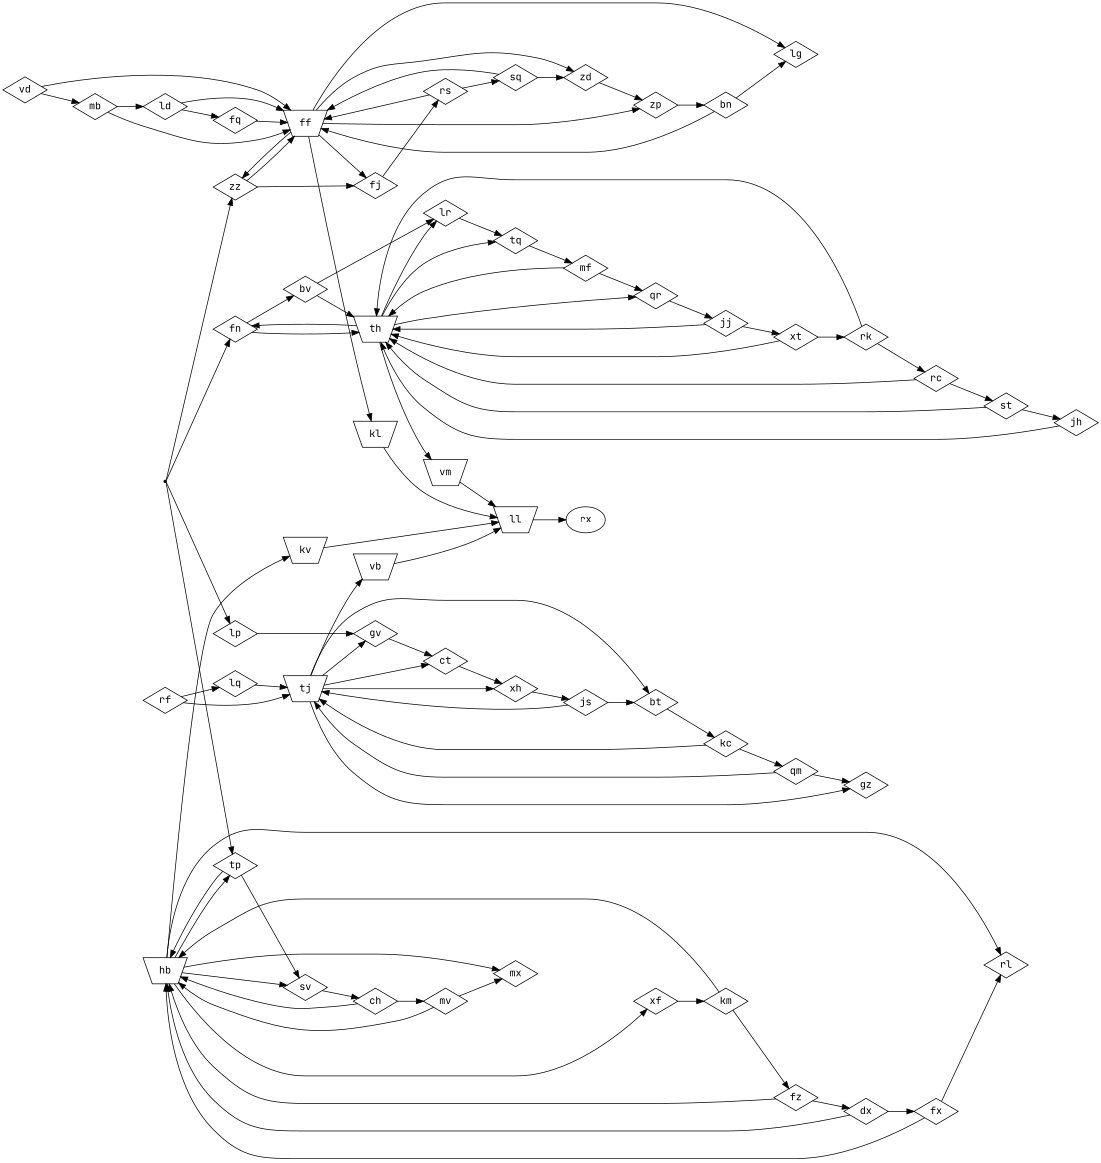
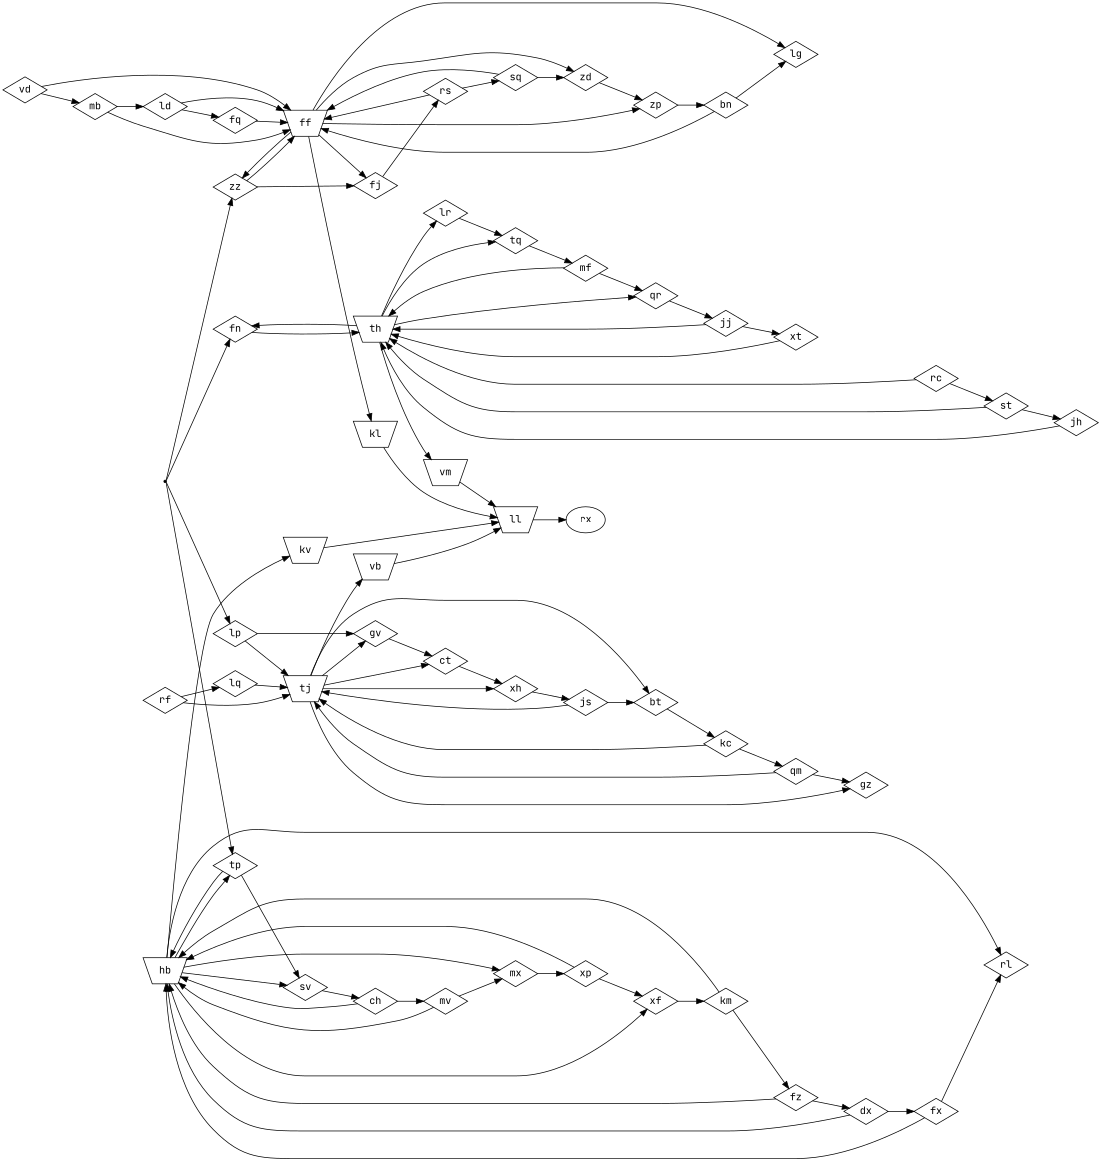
node "bv": removed
node "rk": removed
edge "lp" -> "tj": added
node "xp": added
